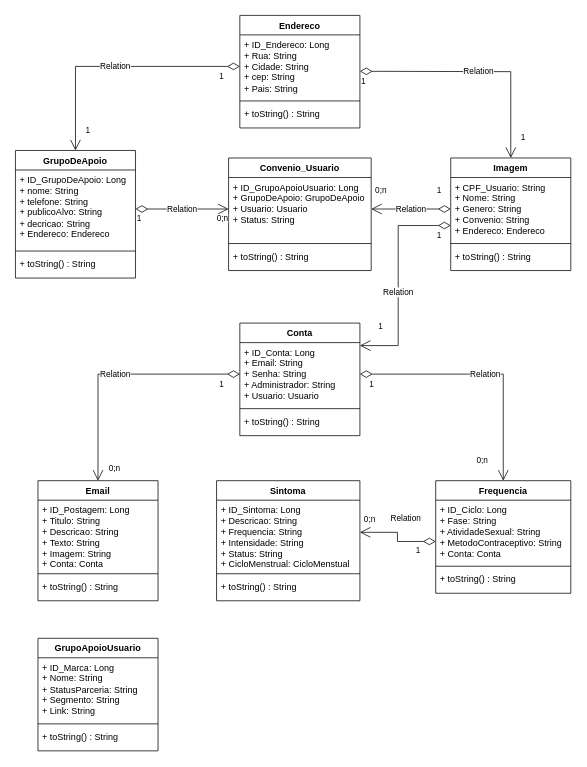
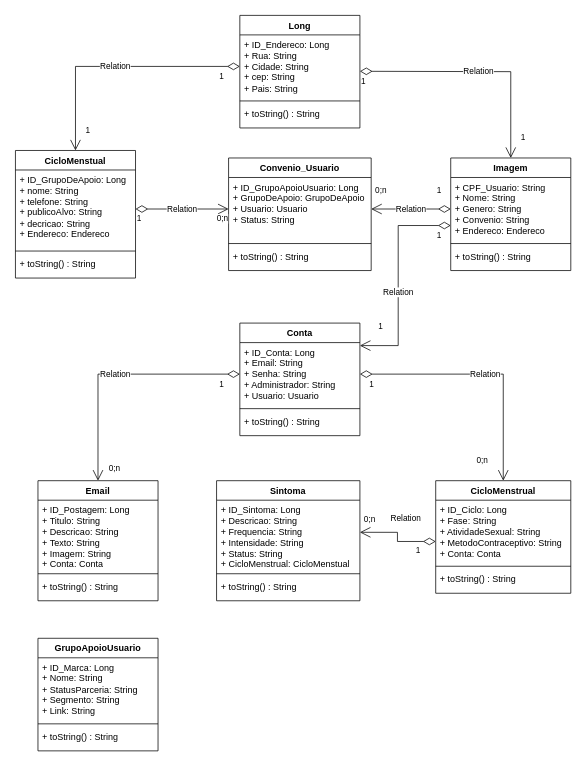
node "Endereco": label "Endereco" -> "Long"
node "GrupoDeApoio": label "GrupoDeApoio" -> "CicloMenstual"
node "Frequencia": label "Frequencia" -> "CicloMenstrual"
